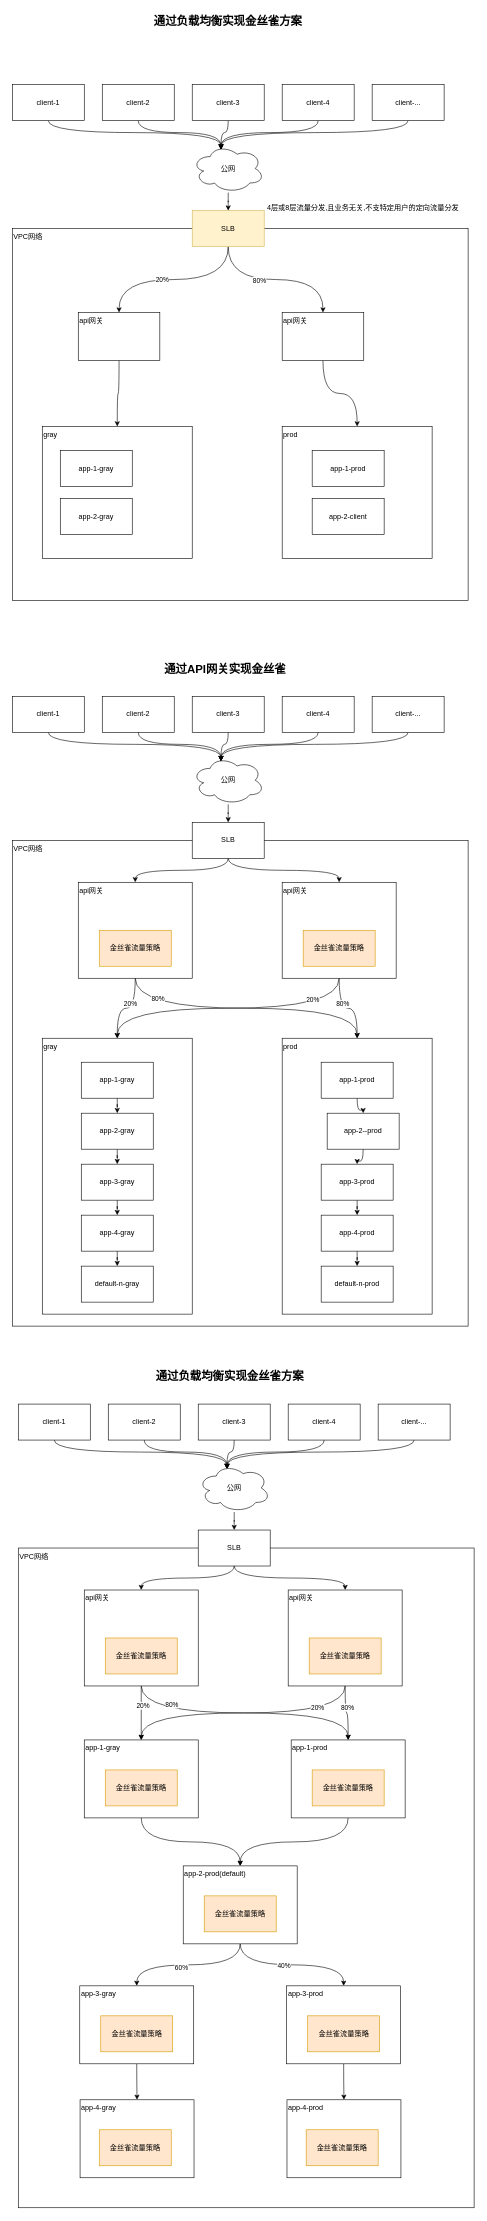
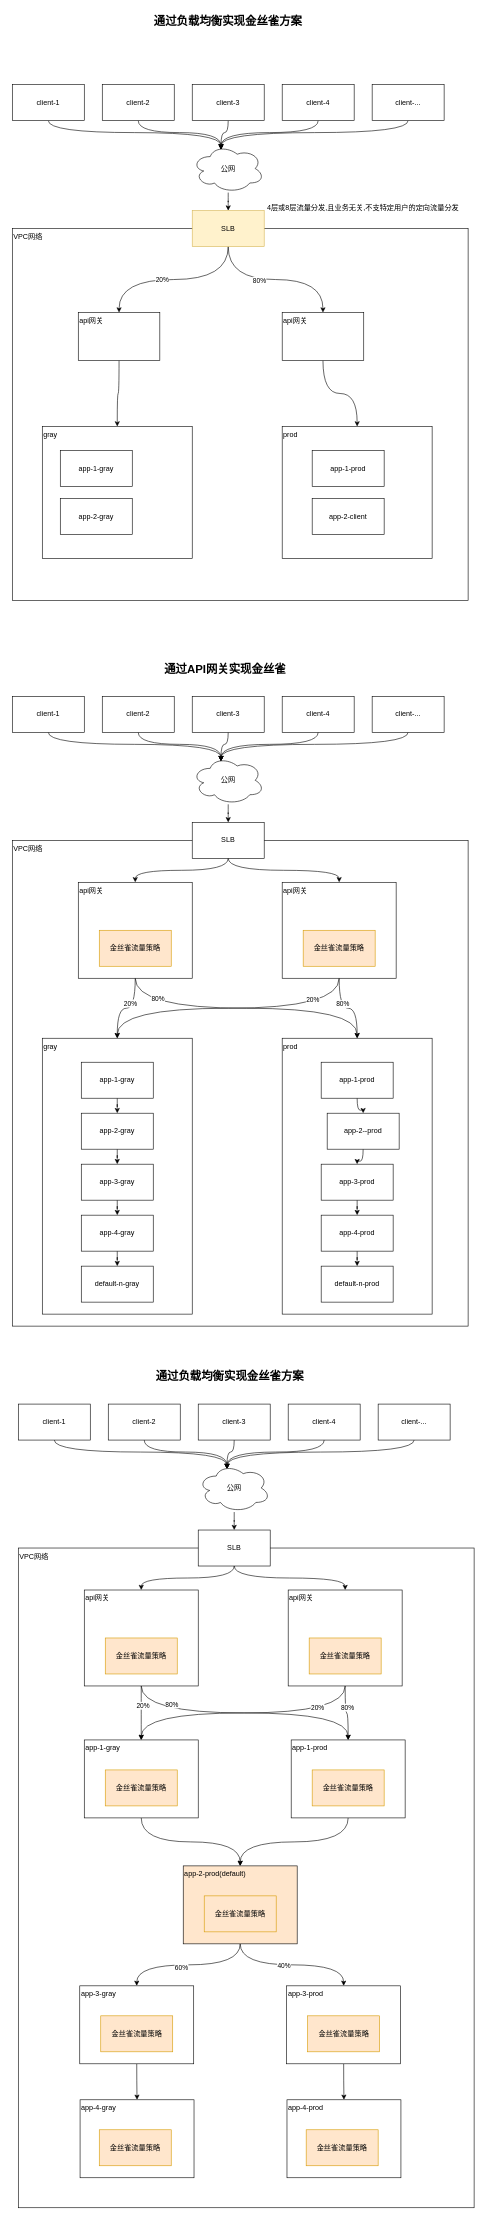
node "app-2-prod(default)": fillcolor #ffffff -> #ffe6cc
